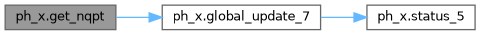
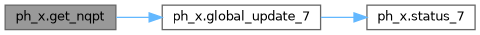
node "ph_x.status_5": label "ph_x.status_5" -> "ph_x.status_7"
